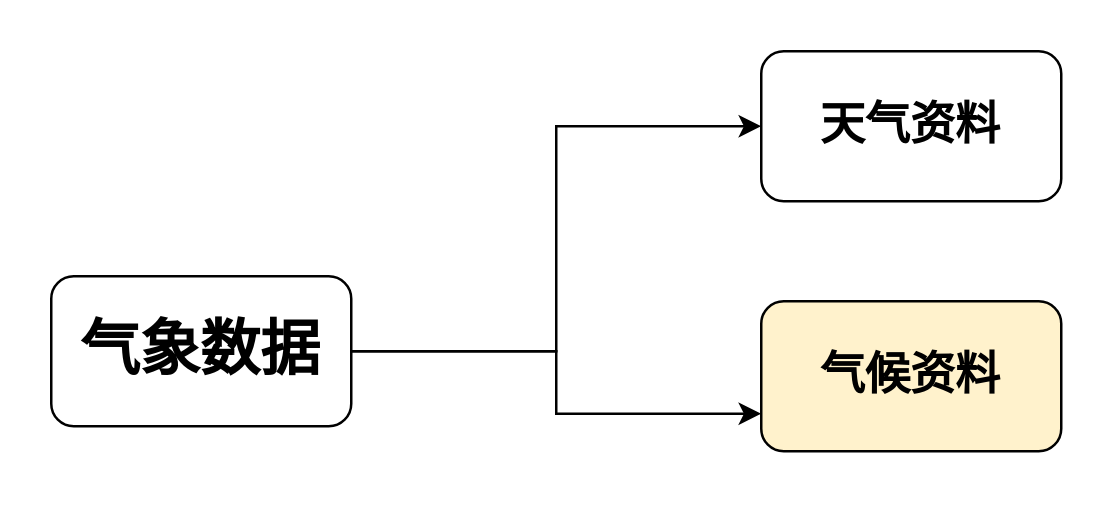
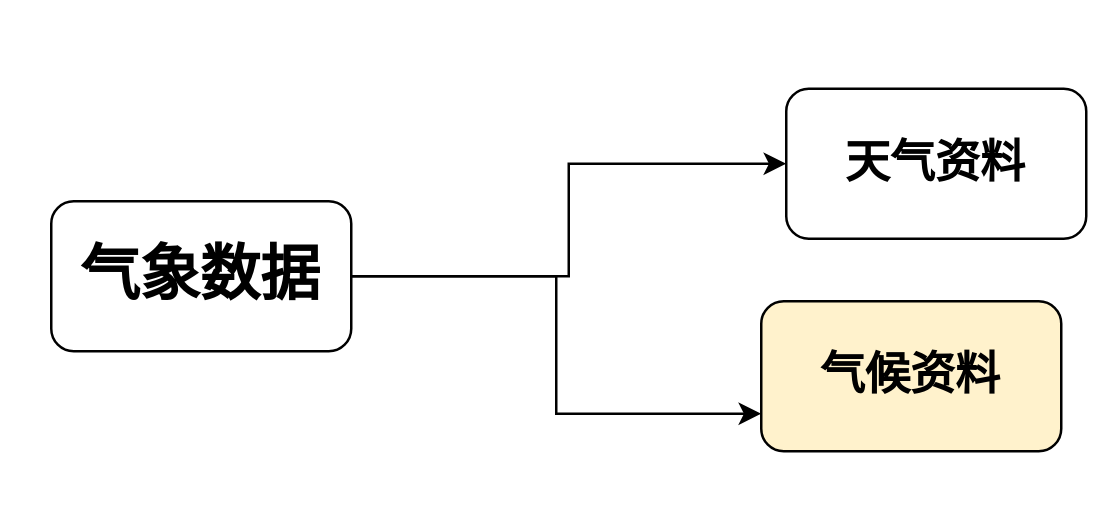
node "天气资料": moved (911, 126) -> (936, 164)
node "气象数据": moved (201, 351) -> (201, 276)
